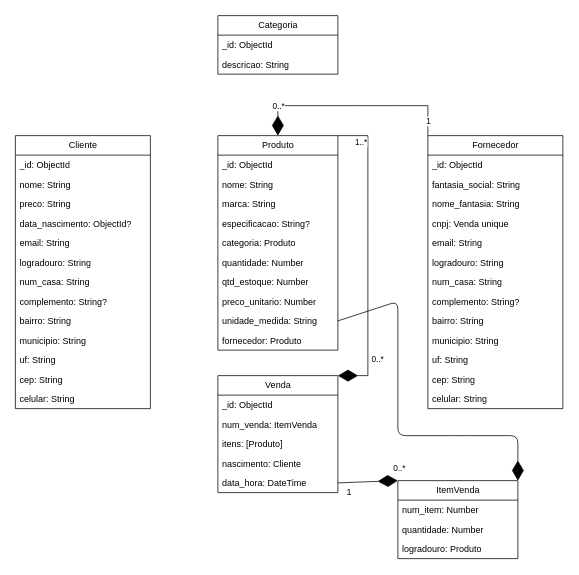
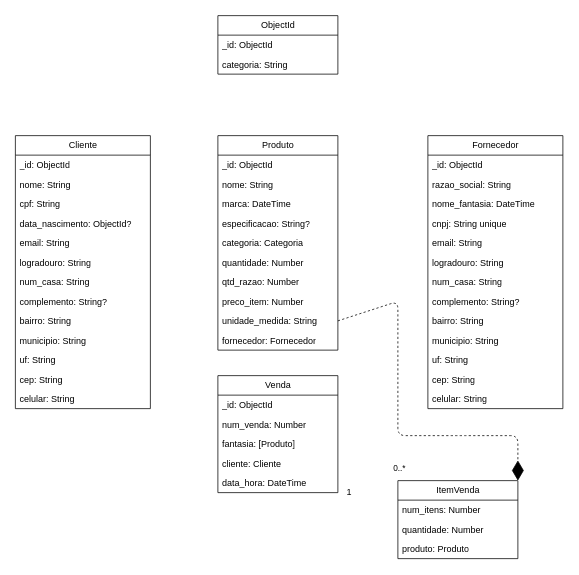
node "Categoria": label "Categoria" -> "ObjectId"
node "descricao: String": label "descricao: String" -> "categoria: String"
edge "Fornecedor" -> "Produto": removed, labels "1", "0..*"
edge "Produto" -> "Venda": removed, labels "1..*", "0..*"
node "fantasia_social: String": label "fantasia_social: String" -> "razao_social: String"
node "preco: String": label "preco: String" -> "cpf: String"
node "marca: String": label "marca: String" -> "marca: DateTime"
node "nome_fantasia: String": label "nome_fantasia: String" -> "nome_fantasia: DateTime"
node "cnpj: Venda unique": label "cnpj: Venda unique" -> "cnpj: String unique"
node "categoria: Produto": label "categoria: Produto" -> "categoria: Categoria"
node "qtd_estoque: Number": label "qtd_estoque: Number" -> "qtd_razao: Number"
node "preco_unitario: Number": label "preco_unitario: Number" -> "preco_item: Number"
node "fornecedor: Produto": label "fornecedor: Produto" -> "fornecedor: Fornecedor"
edge "unidade_medida: String" -> "ItemVenda": style solid -> dashed
node "num_venda: ItemVenda": label "num_venda: ItemVenda" -> "num_venda: Number"
node "itens: [Produto]": label "itens: [Produto]" -> "fantasia: [Produto]"
node "nascimento: Cliente": label "nascimento: Cliente" -> "cliente: Cliente"
edge "data_hora: DateTime" -> "ItemVenda": removed
node "num_item: Number": label "num_item: Number" -> "num_itens: Number"
node "logradouro: Produto": label "logradouro: Produto" -> "produto: Produto"
